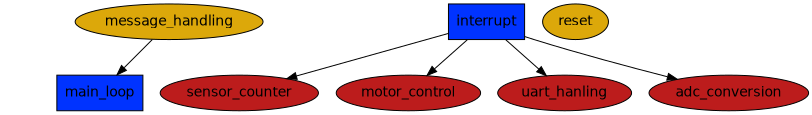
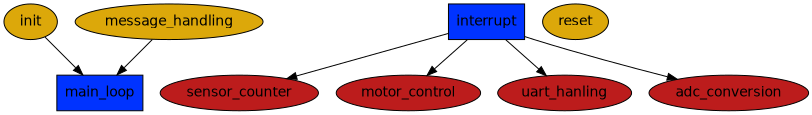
node "init": added
